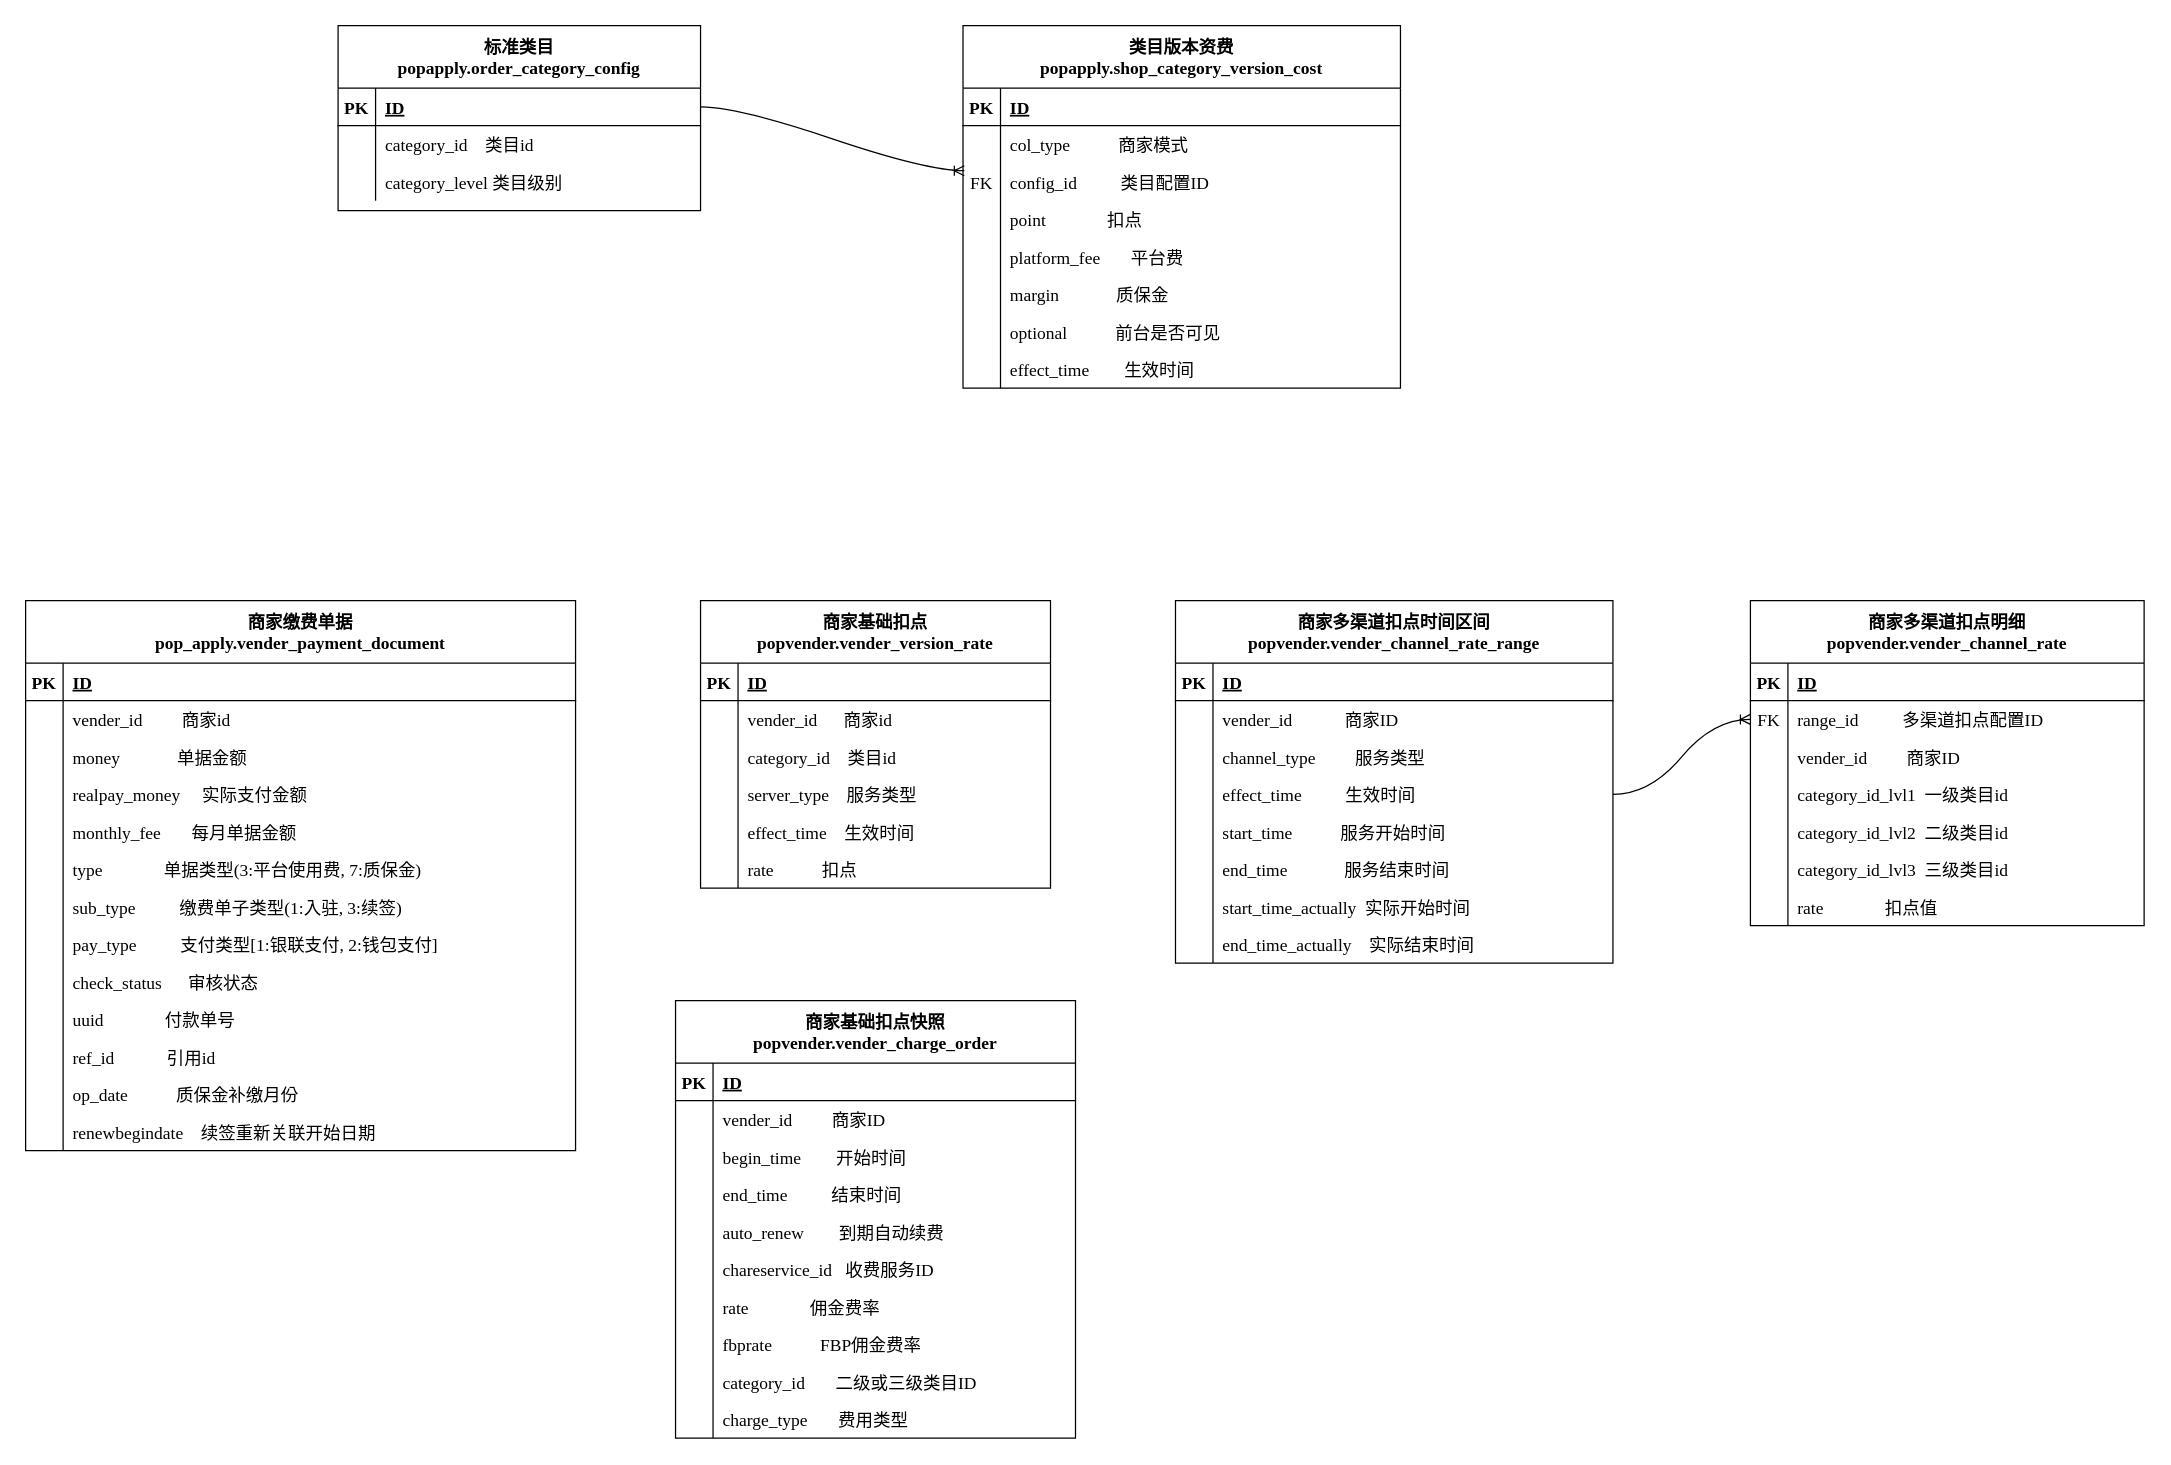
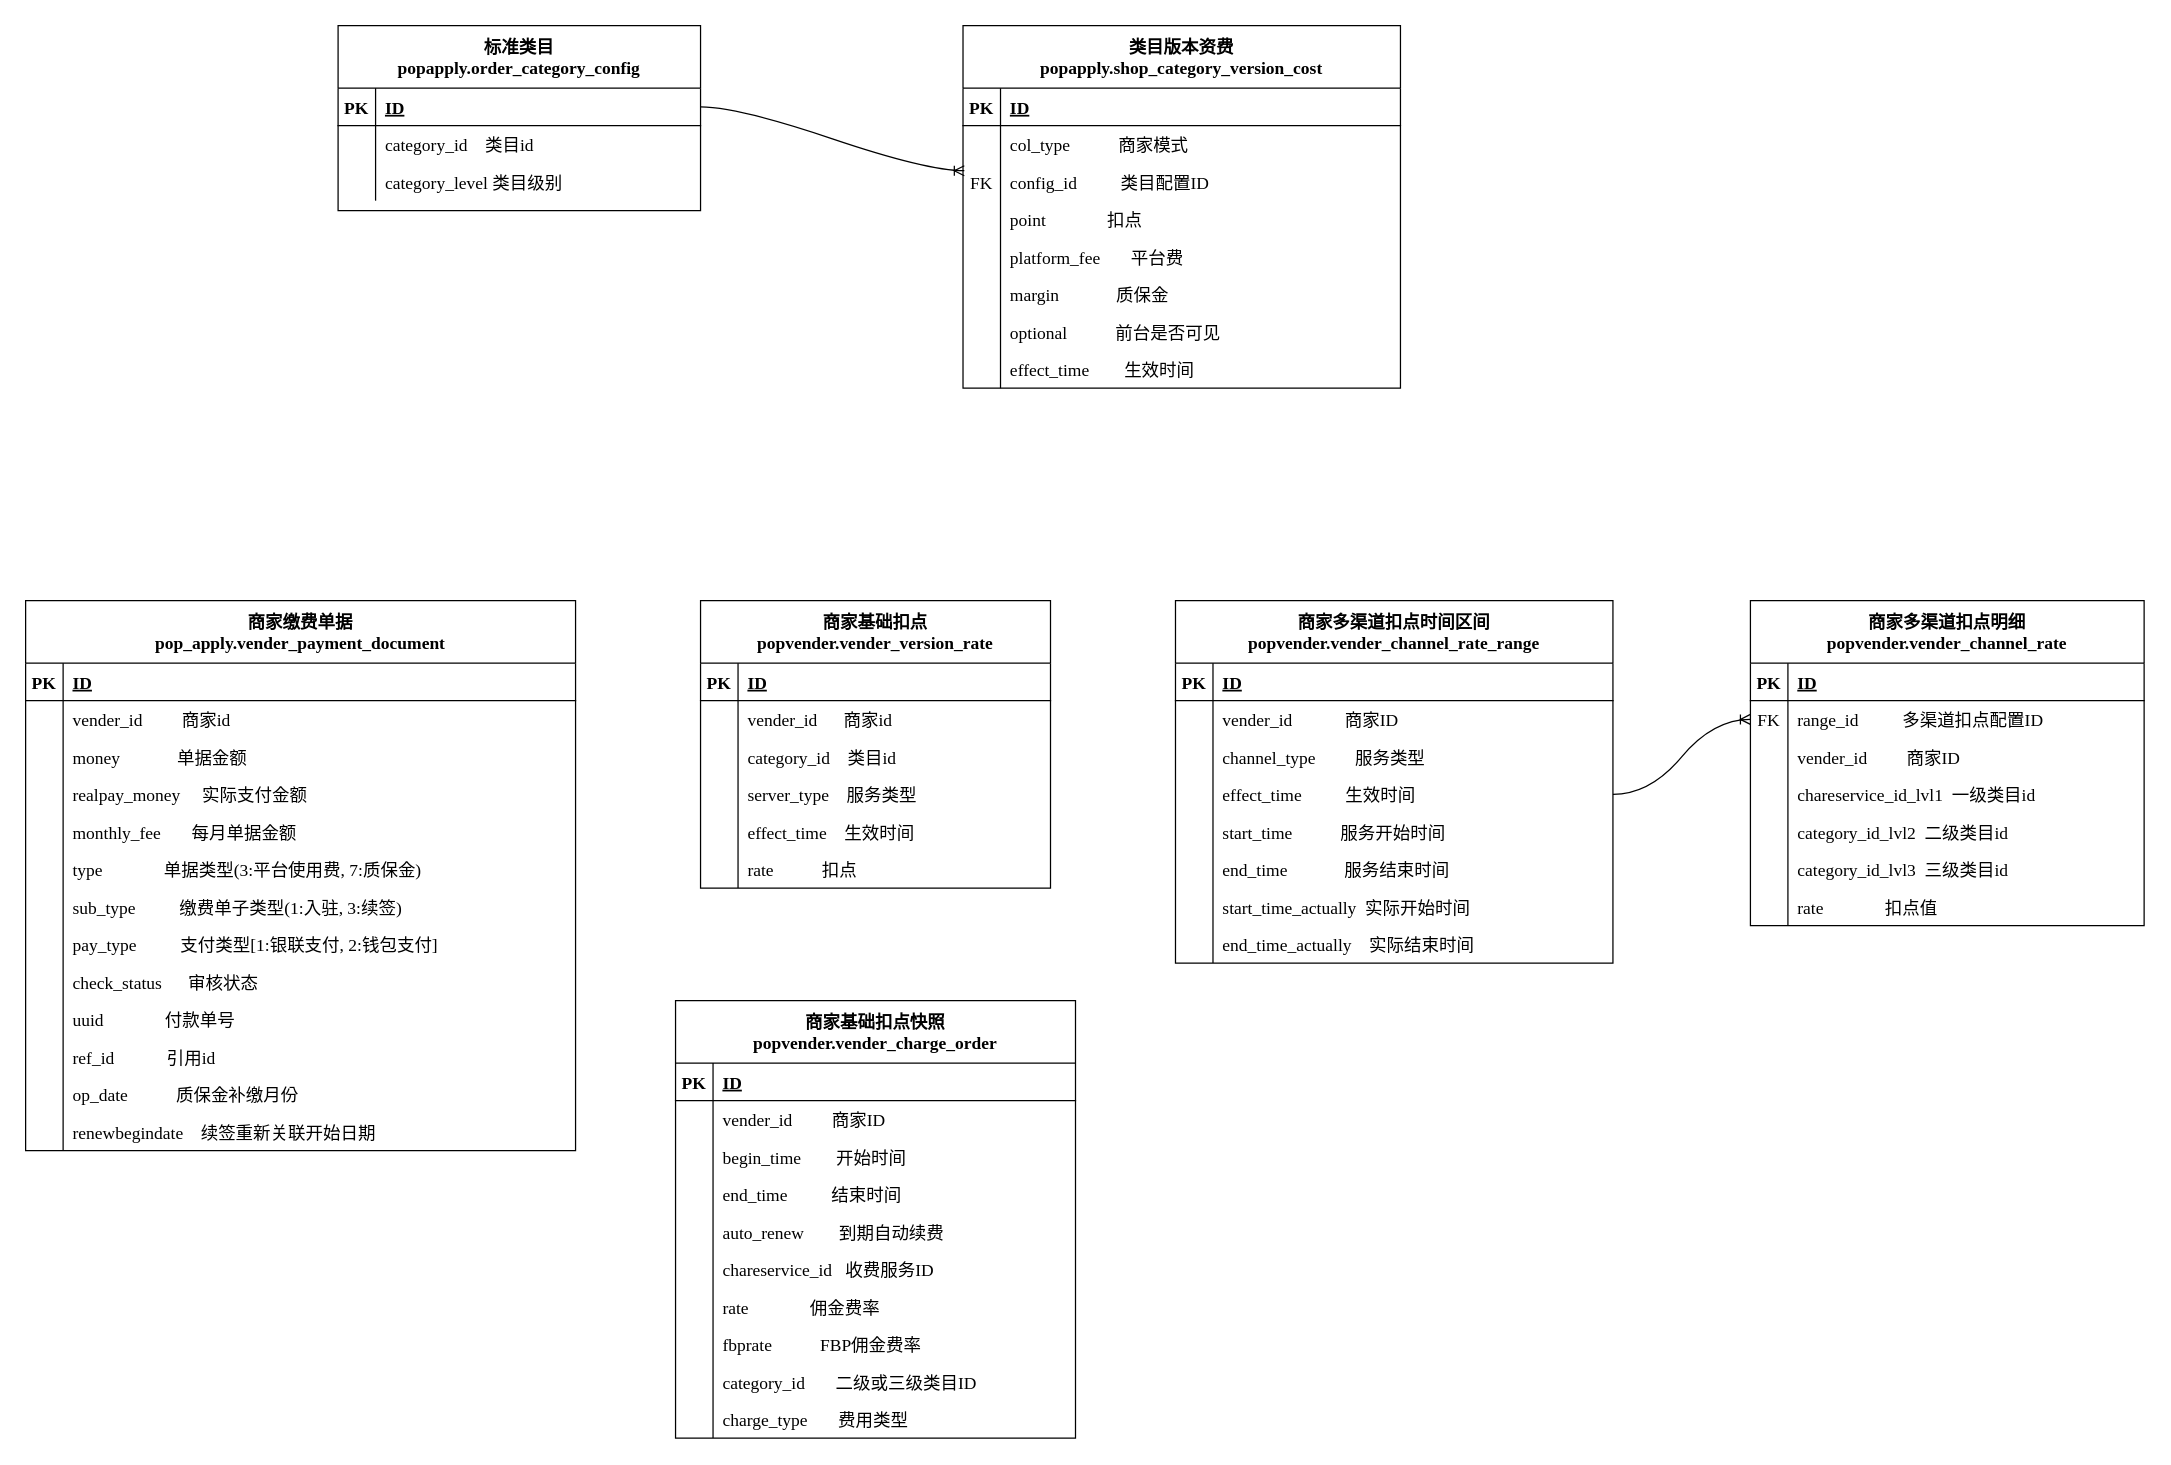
node "category_id_lvl1 一级类目id": label "category_id_lvl1 一级类目id" -> "chareservice_id_lvl1 一级类目id"
